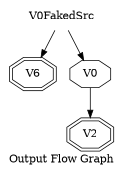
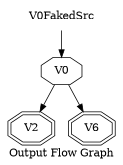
edge "V0FakedSrc" -> "V6": now "V0" -> "V6"
